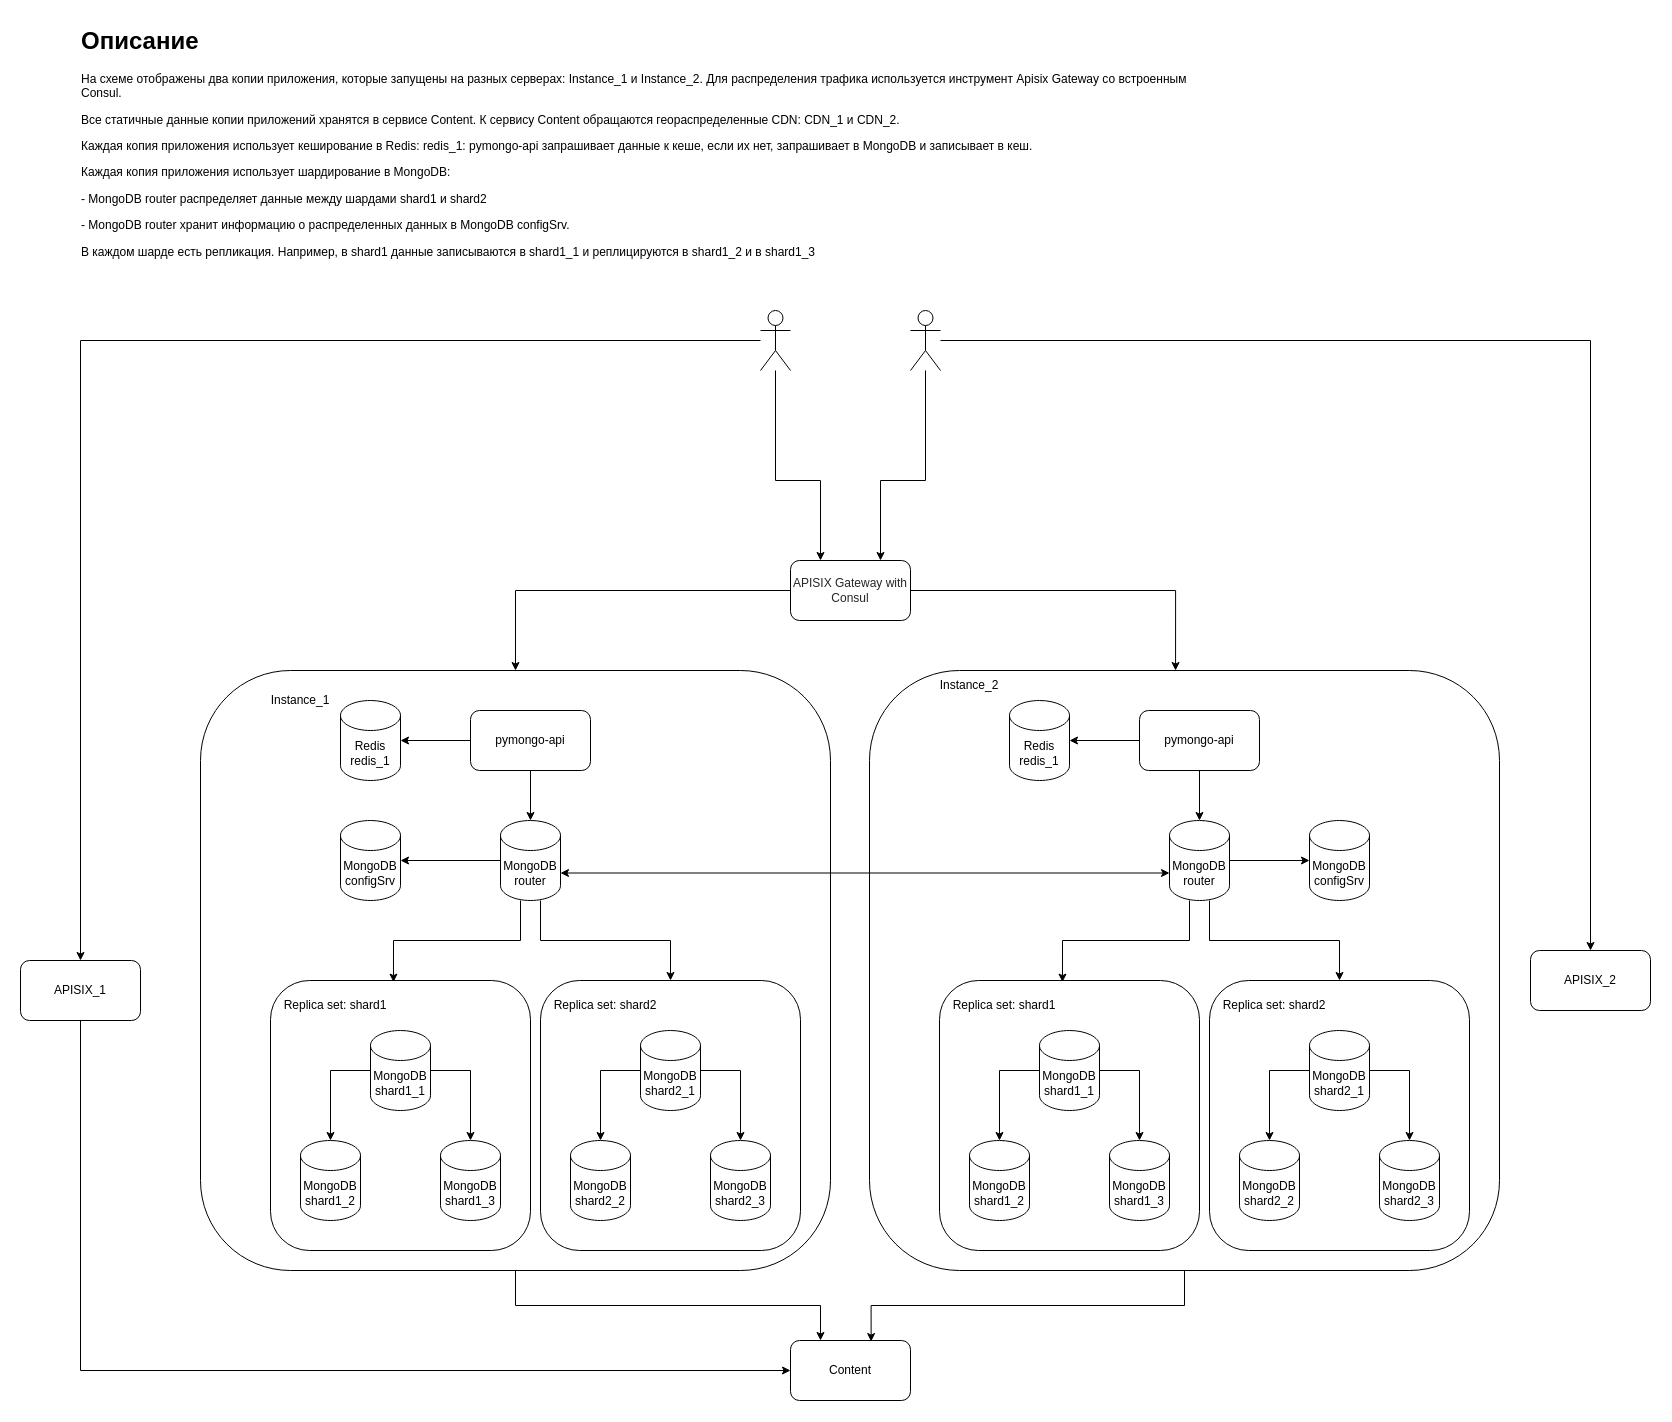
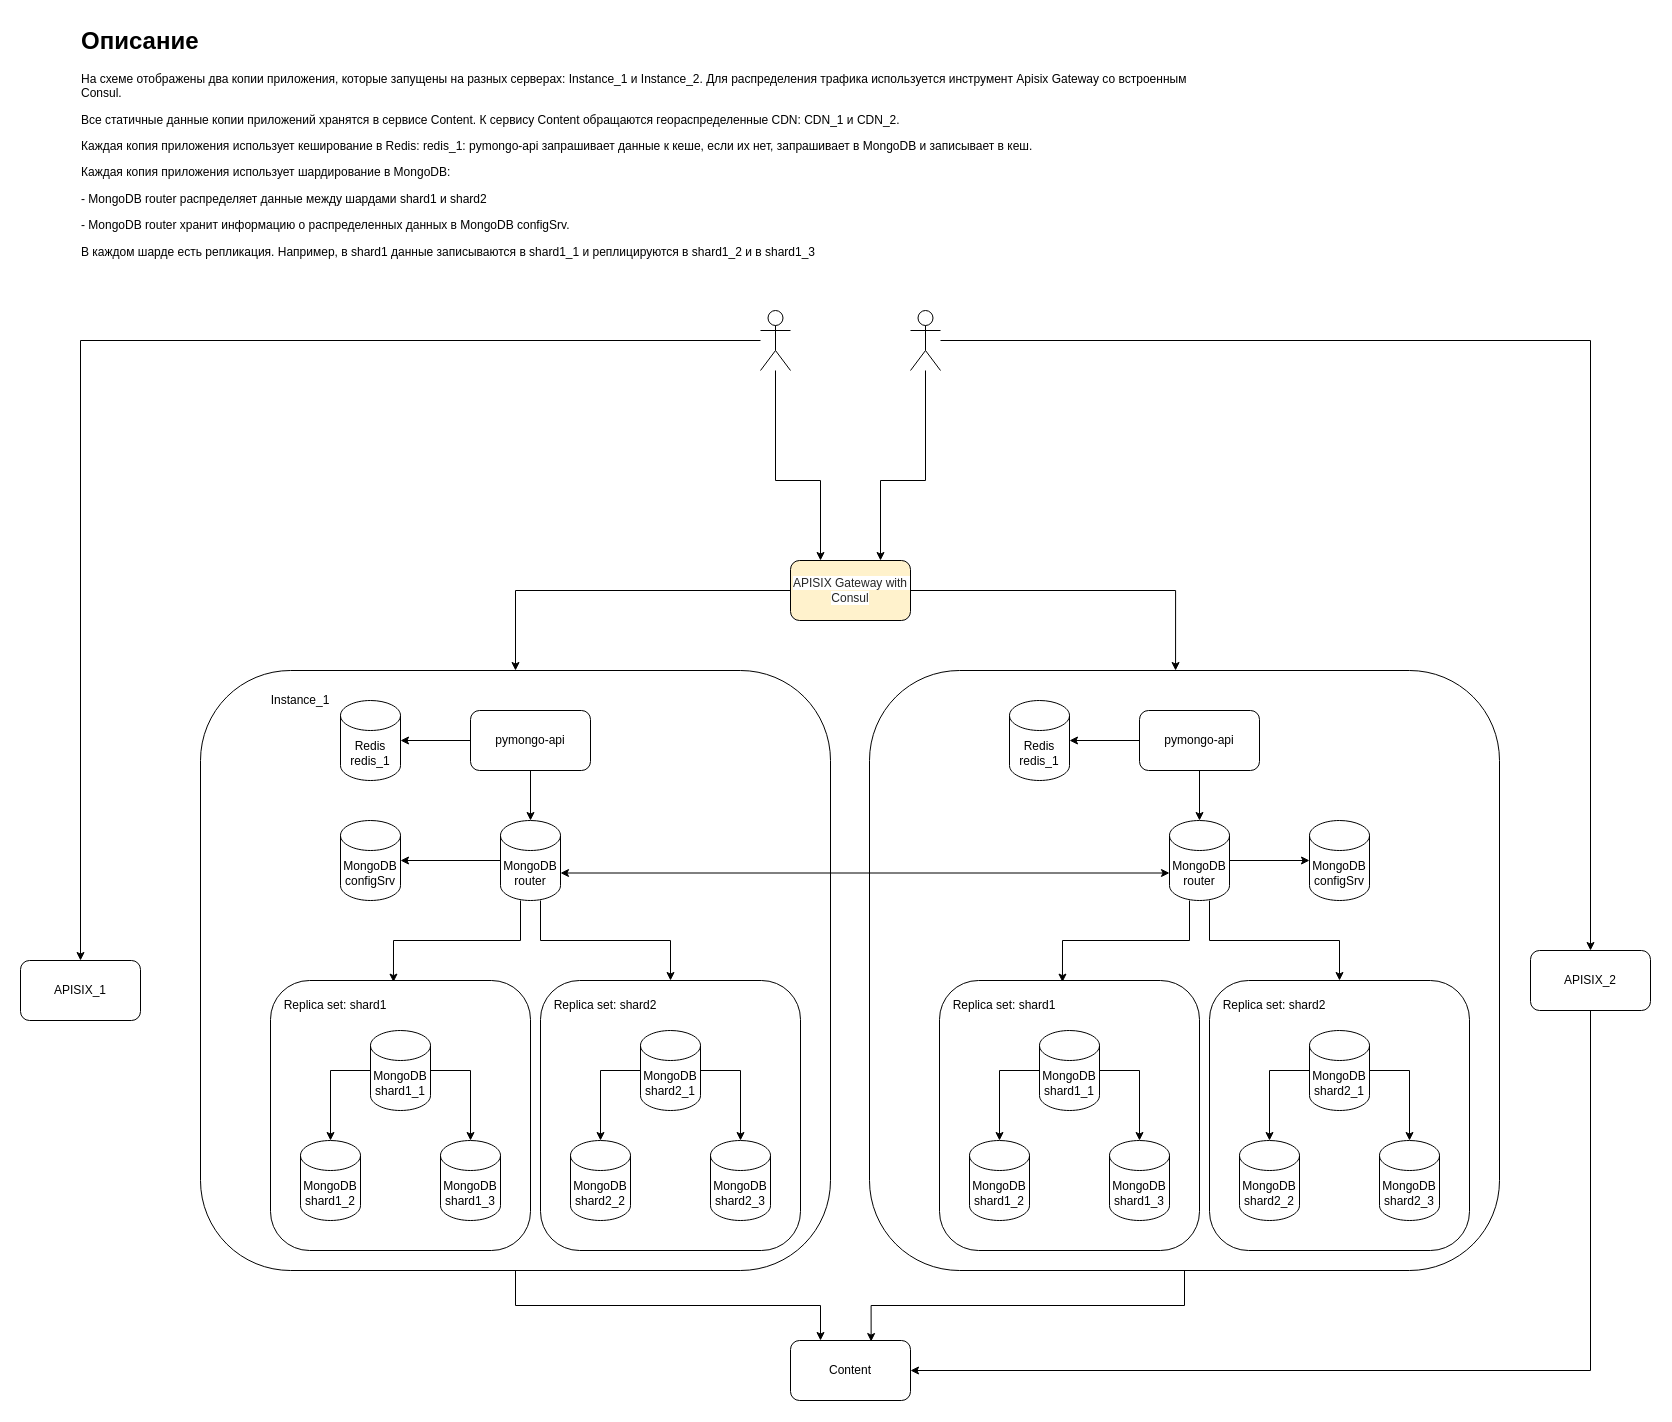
node "APISIX Gateway with Consul": fillcolor #ffffff -> #fff2cc
node "Instance_2": removed
edge "APISIX_1" -> "Content": removed
edge "APISIX_2" -> "Content": added
